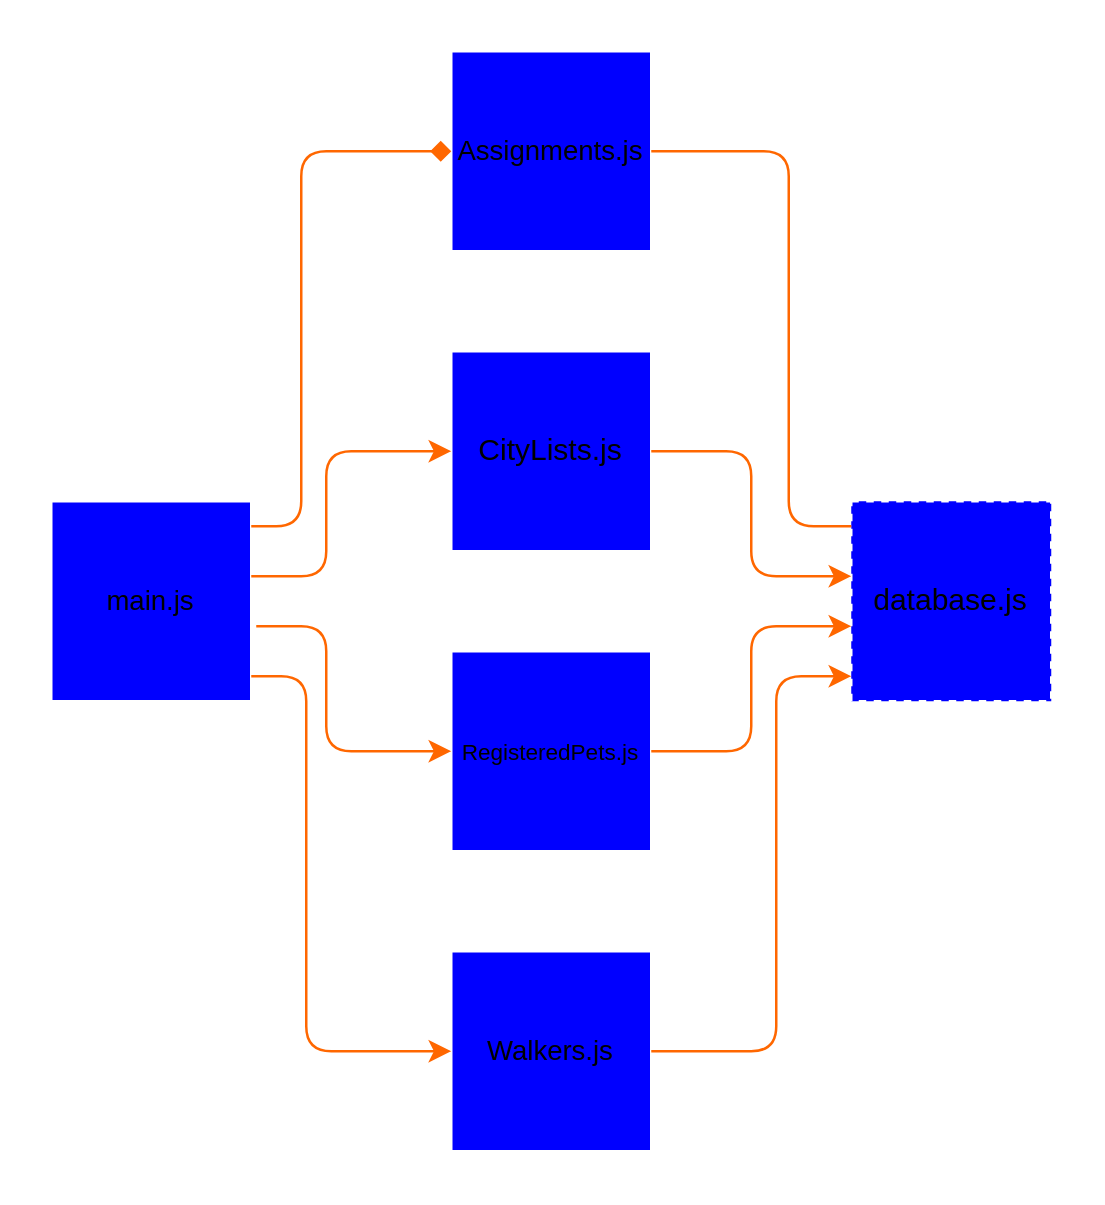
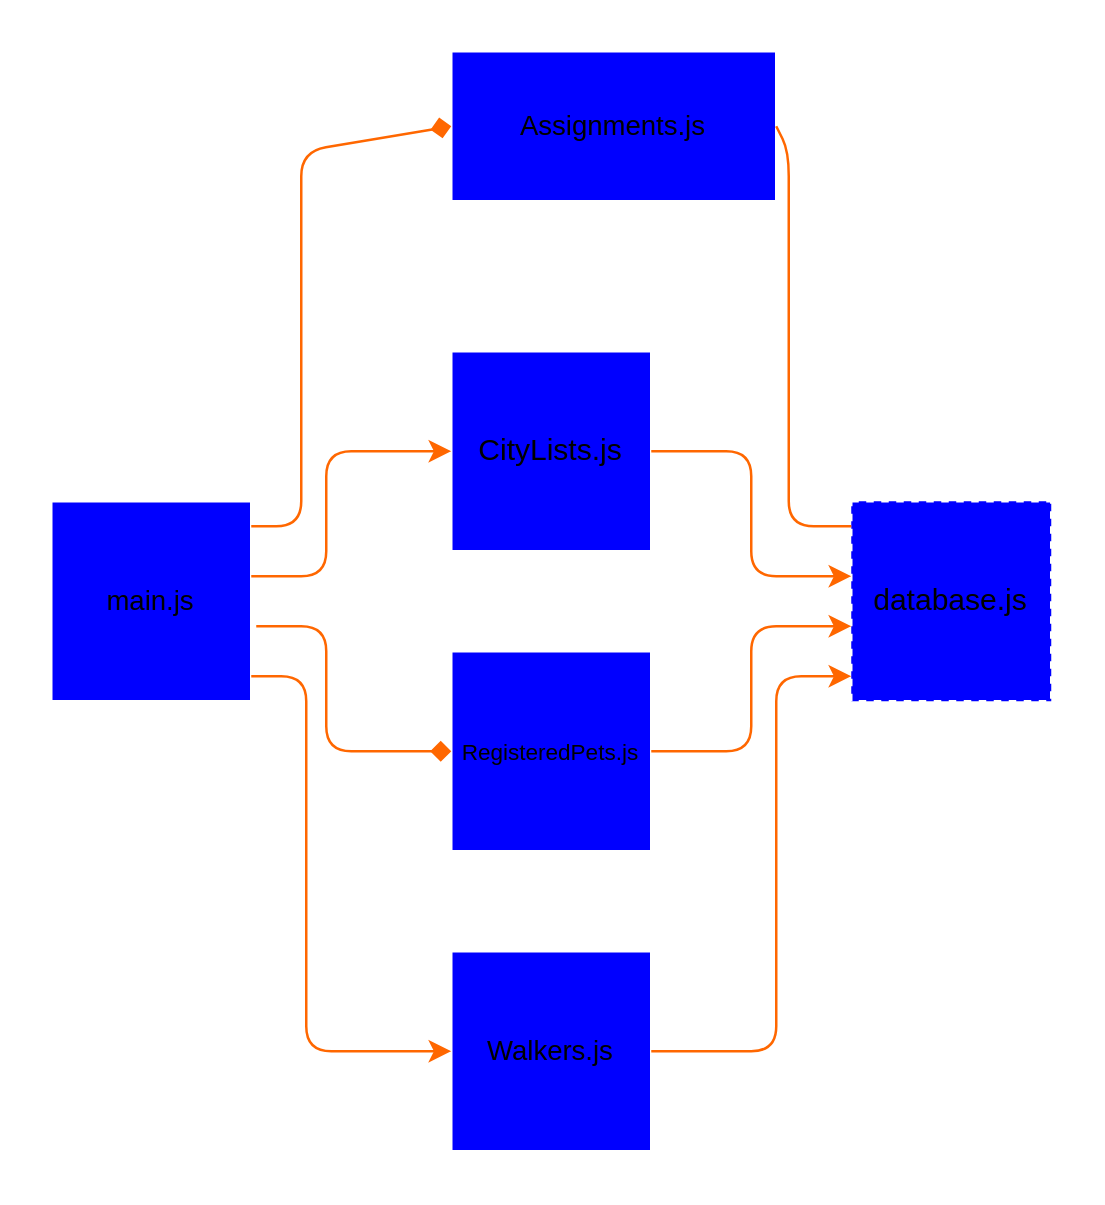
node "Assignments.js": size 200x200 -> 325x150
edge "main.js" -> "RegisteredPets.js": arrowhead classic -> diamond
